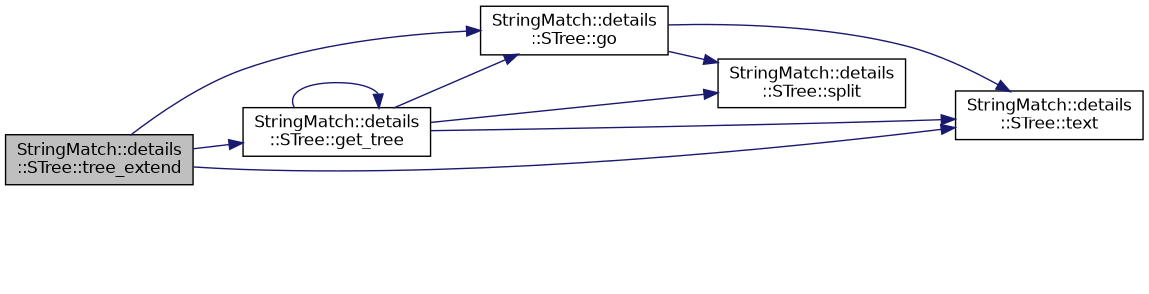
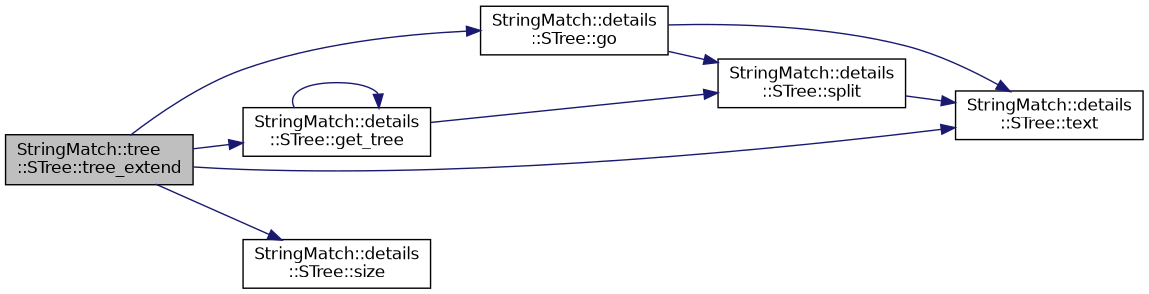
edge "StringMatch::details ::STree::get_tree" -> "StringMatch::details ::STree::go": removed
edge "StringMatch::details ::STree::get_tree" -> "StringMatch::details ::STree::text": now "StringMatch::details ::STree::split" -> "StringMatch::details ::STree::text"
node "StringMatch::details ::STree::tree_extend": label "StringMatch::details ::STree::tree_extend" -> "StringMatch::tree ::STree::tree_extend"
node "StringMatch::details ::STree::size": added
